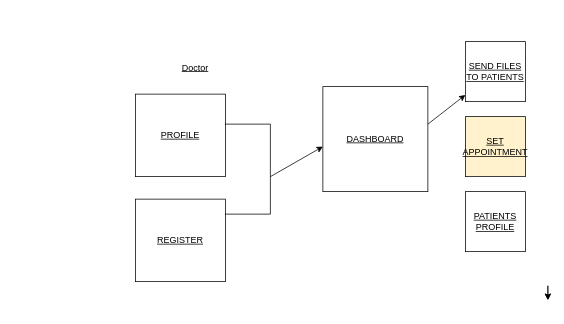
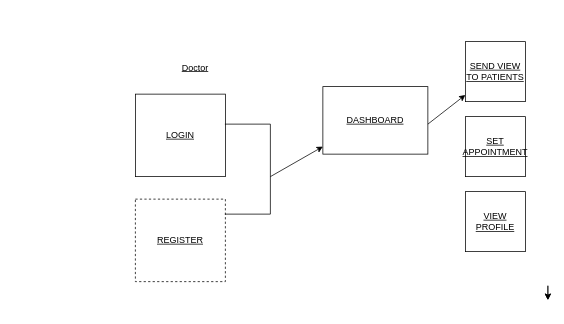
node "SEND FILES TO PATIENTS": label "SEND FILES TO PATIENTS" -> "SEND VIEW TO PATIENTS"
node "PROFILE": label "PROFILE" -> "LOGIN"
node "DASHBOARD": size 105x105 -> 105x68
node "SET APPOINTMENT": fillcolor #fff2cc -> #ffffff
node "PATIENTS PROFILE": label "PATIENTS PROFILE" -> "VIEW PROFILE"
node "REGISTER": style solid -> dashed
